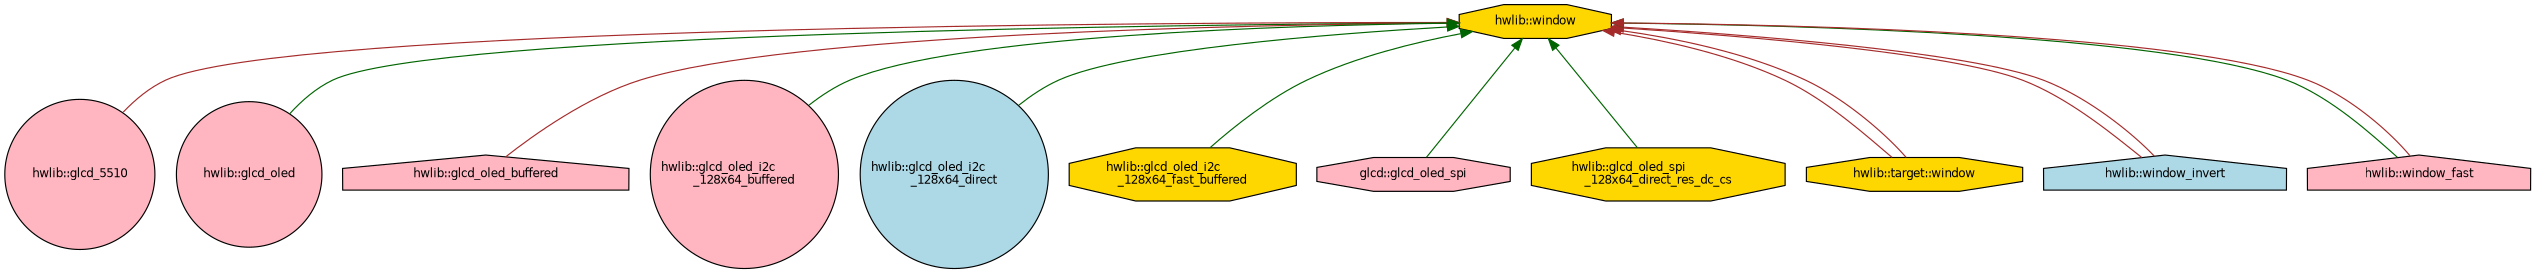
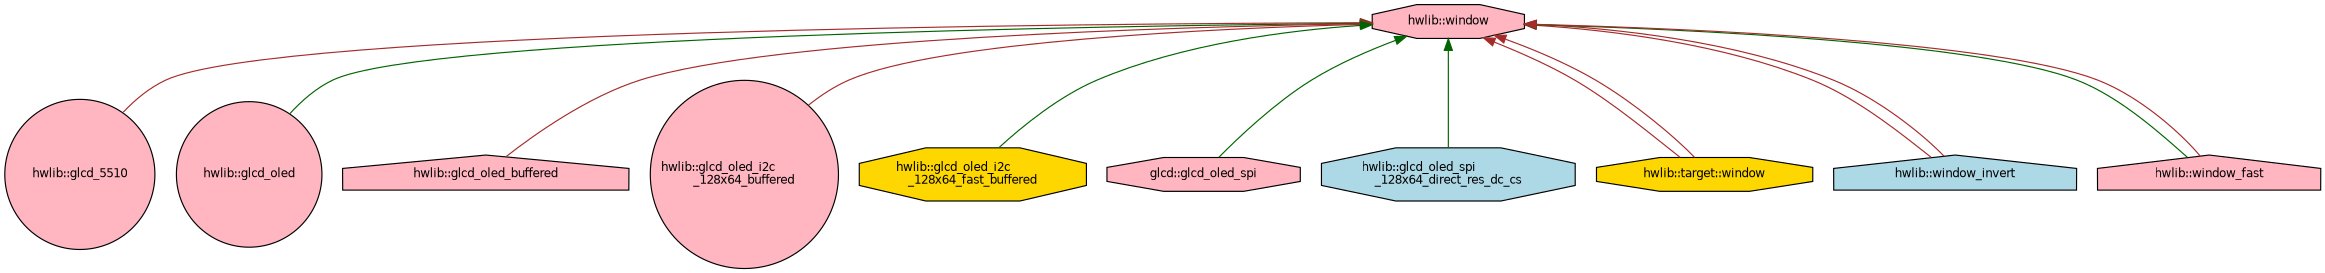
node "hwlib::window": fillcolor gold -> lightpink
edge "hwlib::glcd_oled_i2c _128x64_buffered" -> "hwlib::window": color darkgreen -> brown
node "hwlib::glcd_oled_i2c _128x64_direct": removed
node "hwlib::glcd_oled_spi _128x64_direct_res_dc_cs": fillcolor gold -> lightblue
